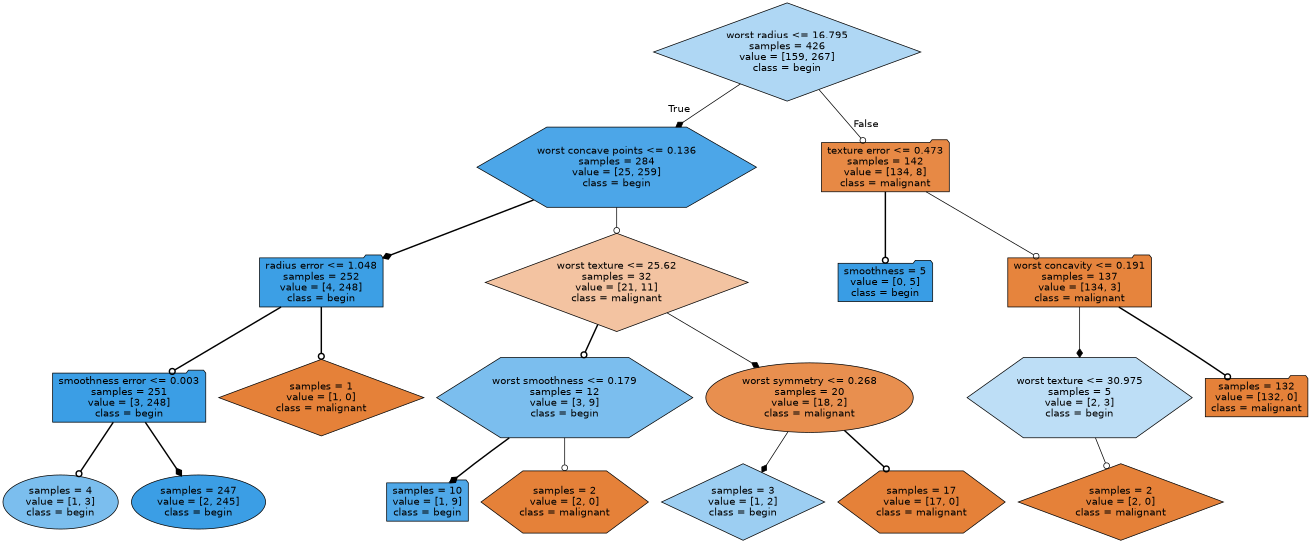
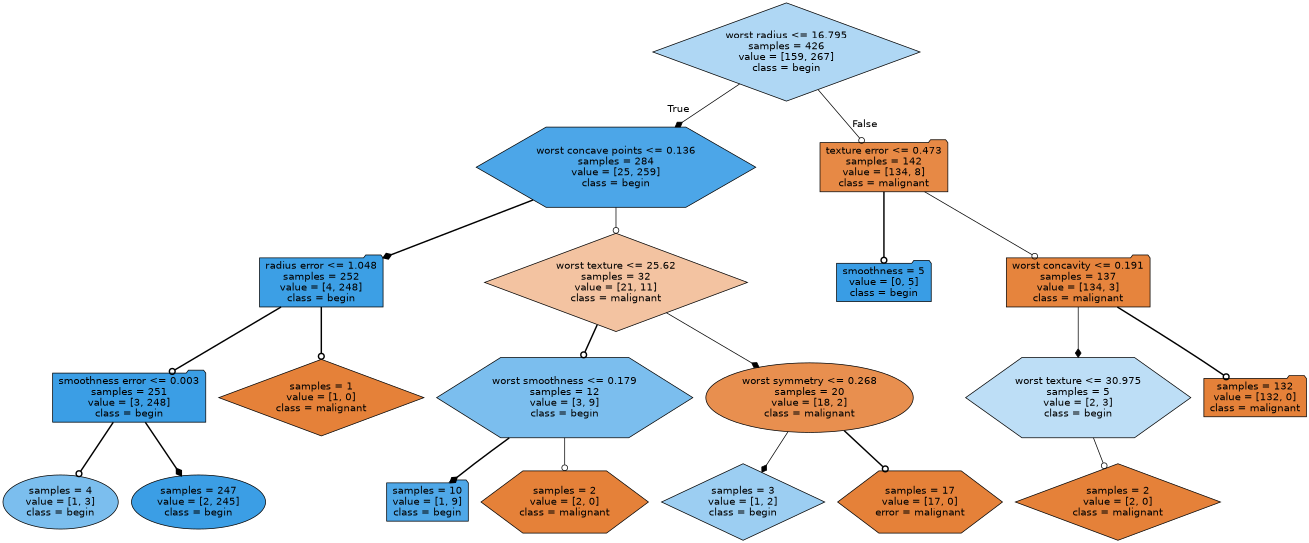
node "samples = 17 value = [17, 0] class = malignant": label "samples = 17 value = [17, 0] class = malignant" -> "samples = 17 value = [17, 0] error = malignant"
